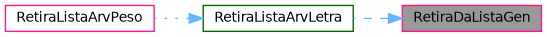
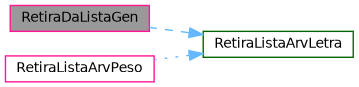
edge "RetiraListaArvLetra" -> "RetiraDaListaGen": reversed
